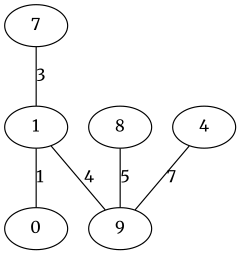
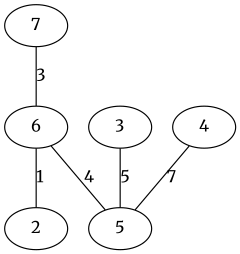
node "1": label "1" -> "6"
node "8": label "8" -> "3"
node "0": label "0" -> "2"
node "9": label "9" -> "5"
